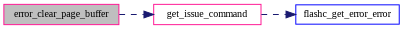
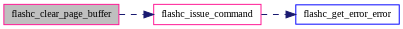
node "error_clear_page_buffer": label "error_clear_page_buffer" -> "flashc_clear_page_buffer"
node "get_issue_command": label "get_issue_command" -> "flashc_issue_command"
